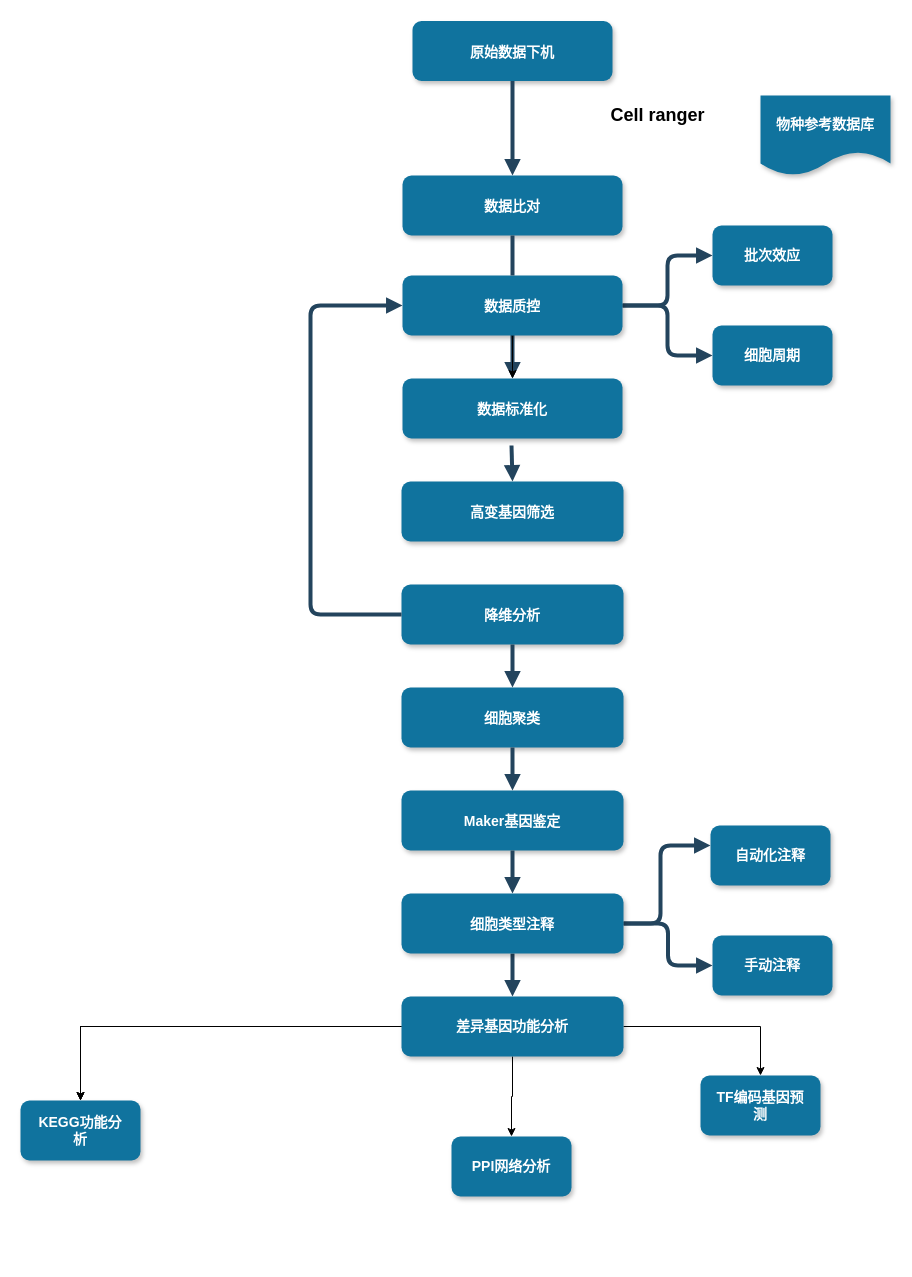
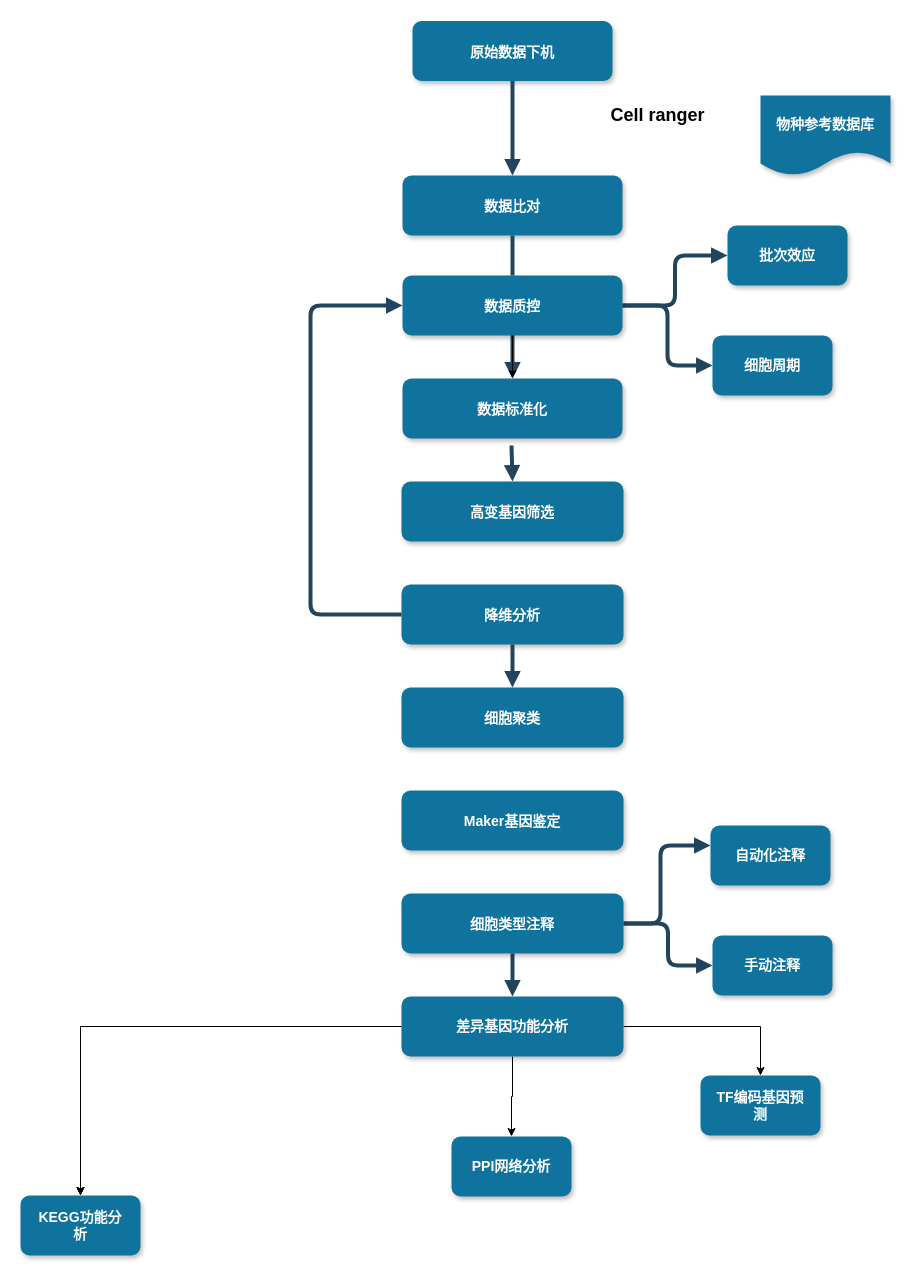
node "批次效应": moved (773, 256) -> (788, 256)
node "细胞周期": moved (773, 356) -> (773, 366)
edge "细胞聚类" -> "Maker基因鉴定": removed
edge "Maker基因鉴定" -> "细胞类型注释": removed
node "KEGG功能分析": moved (81, 1131) -> (81, 1226)
